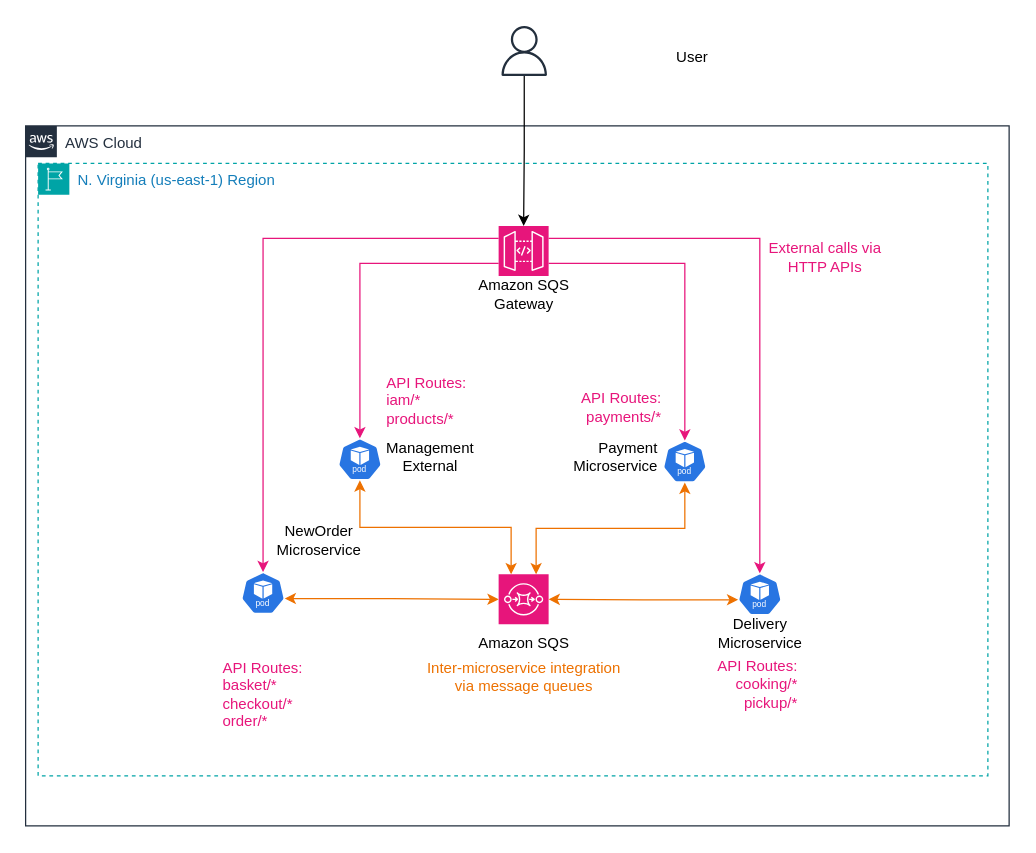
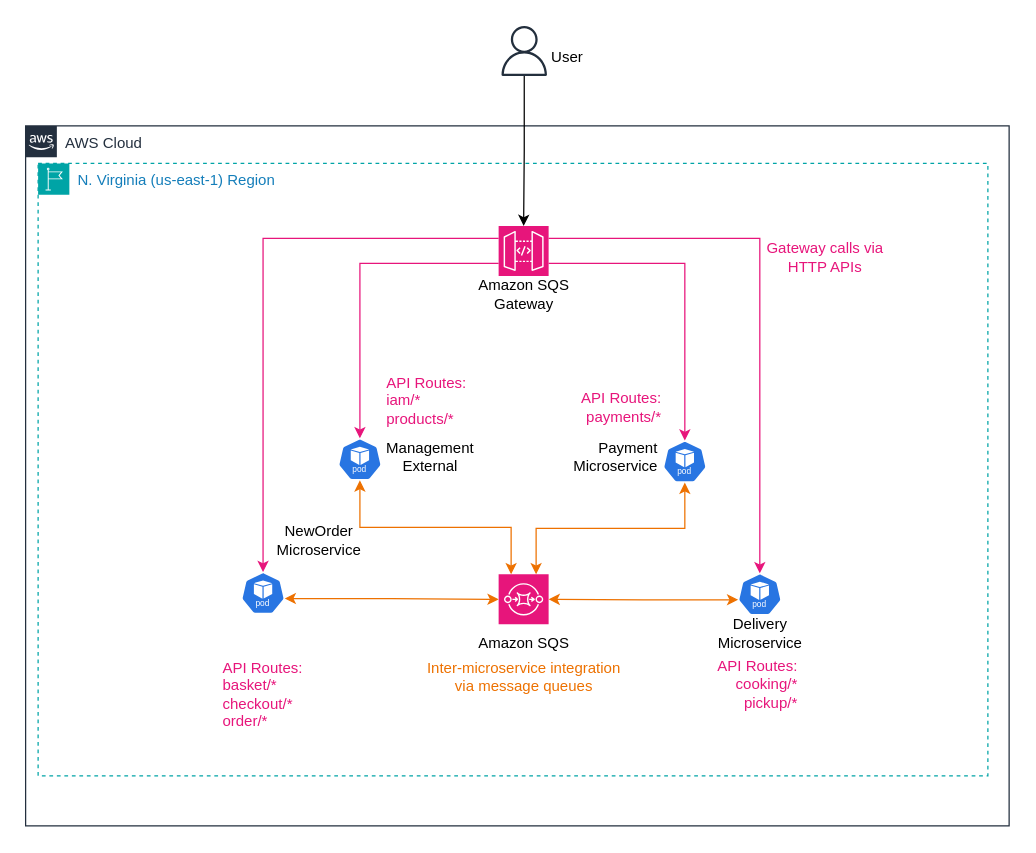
node "User": moved (700, 57) -> (575, 57)
node "External calls via HTTP APIs": label "External calls via HTTP APIs" -> "Gateway calls via HTTP APIs"
